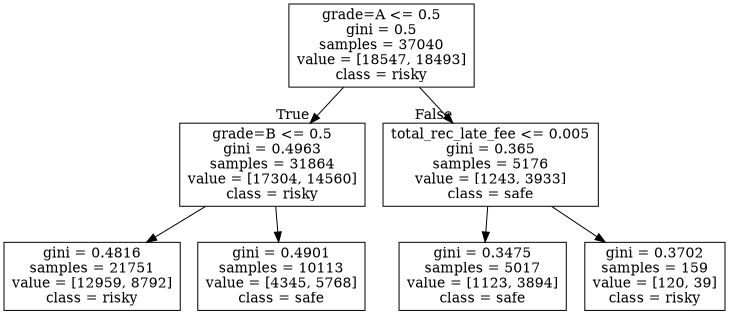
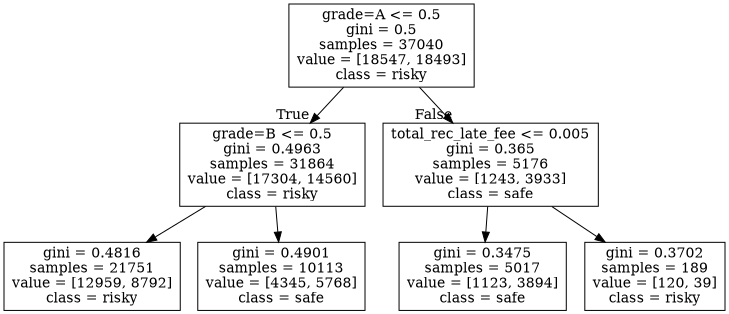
node "gini = 0.3702 samples = 159 value = [120, 39] class = risky": label "gini = 0.3702 samples = 159 value = [120, 39] class = risky" -> "gini = 0.3702 samples = 189 value = [120, 39] class = risky"
